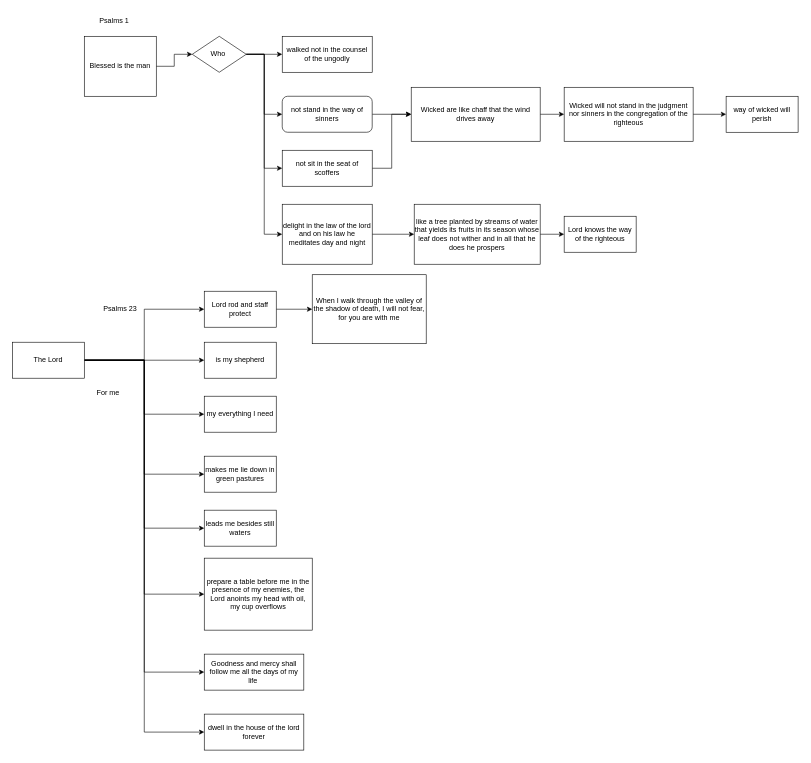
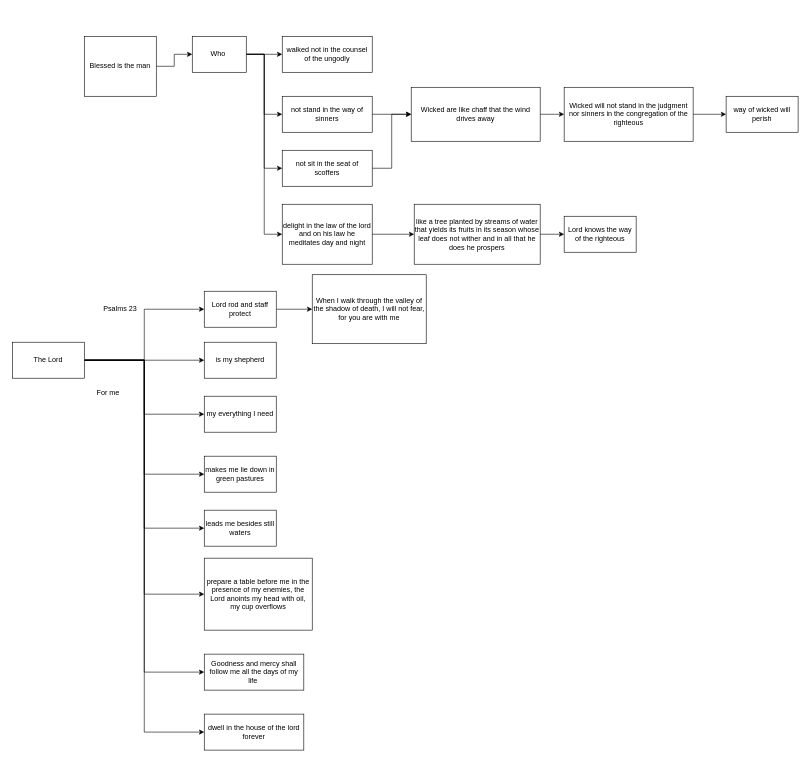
node "Psalms 1": removed
node "Who": shape diamond -> rectangle
node "not stand in the way of sinners": shape rounded rectangle -> rectangle
